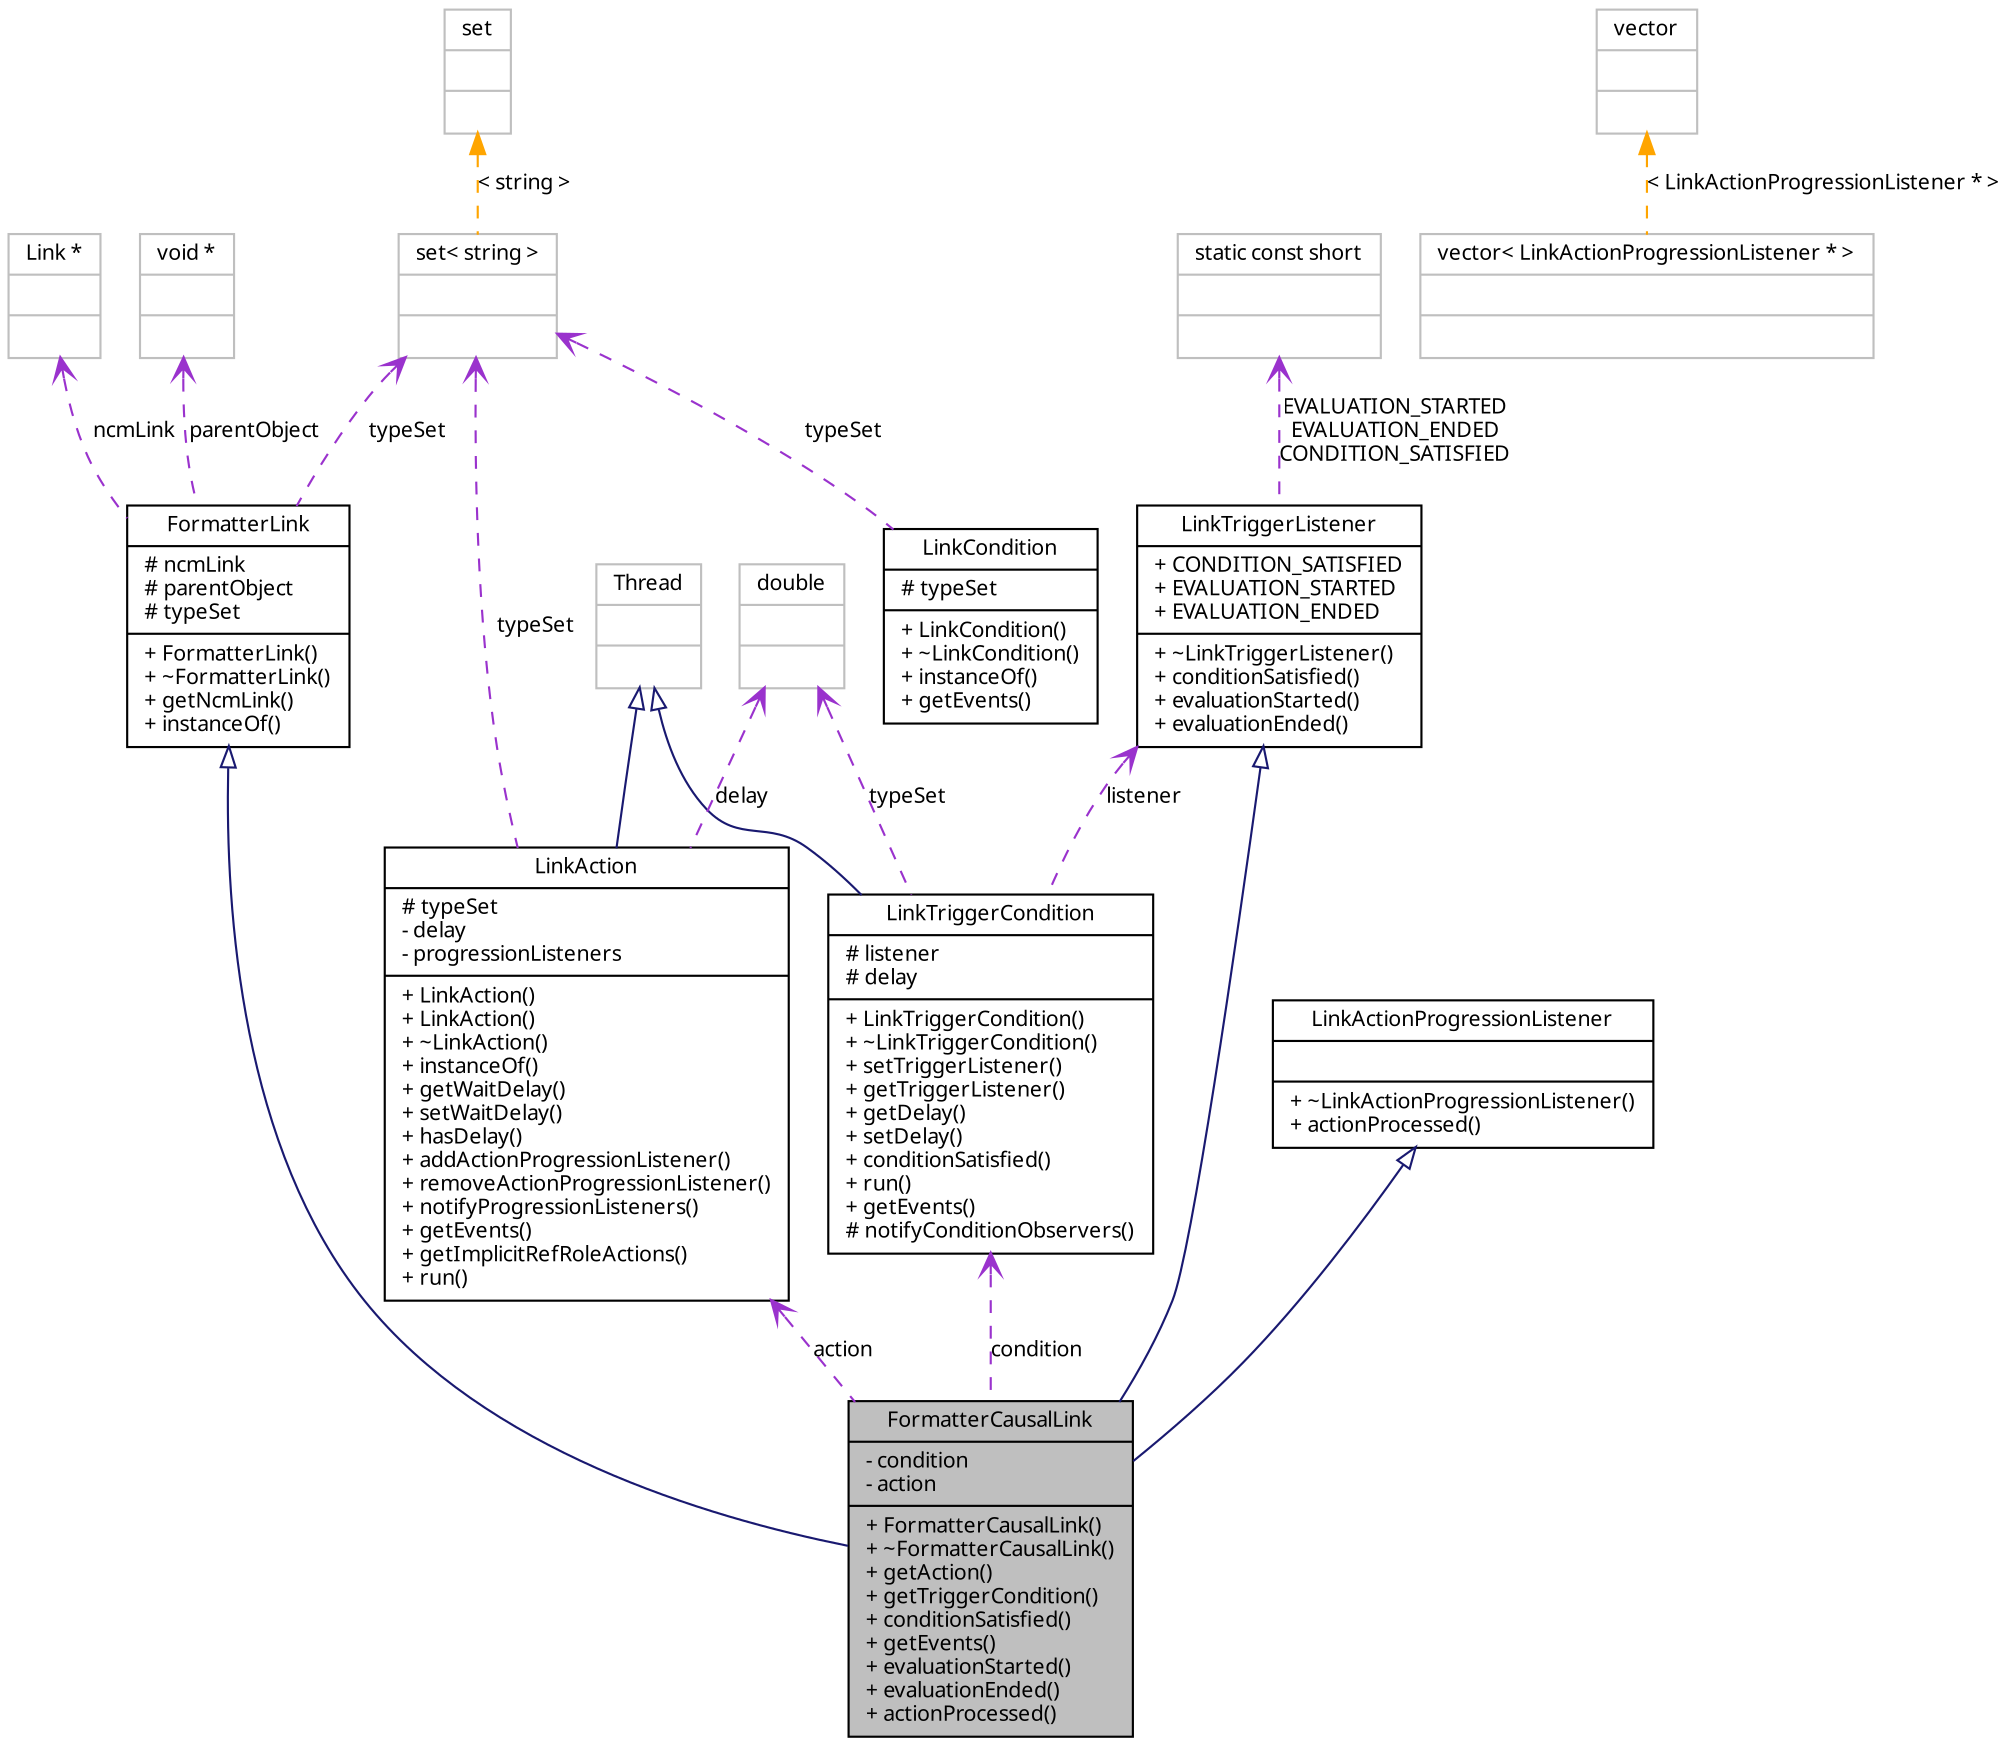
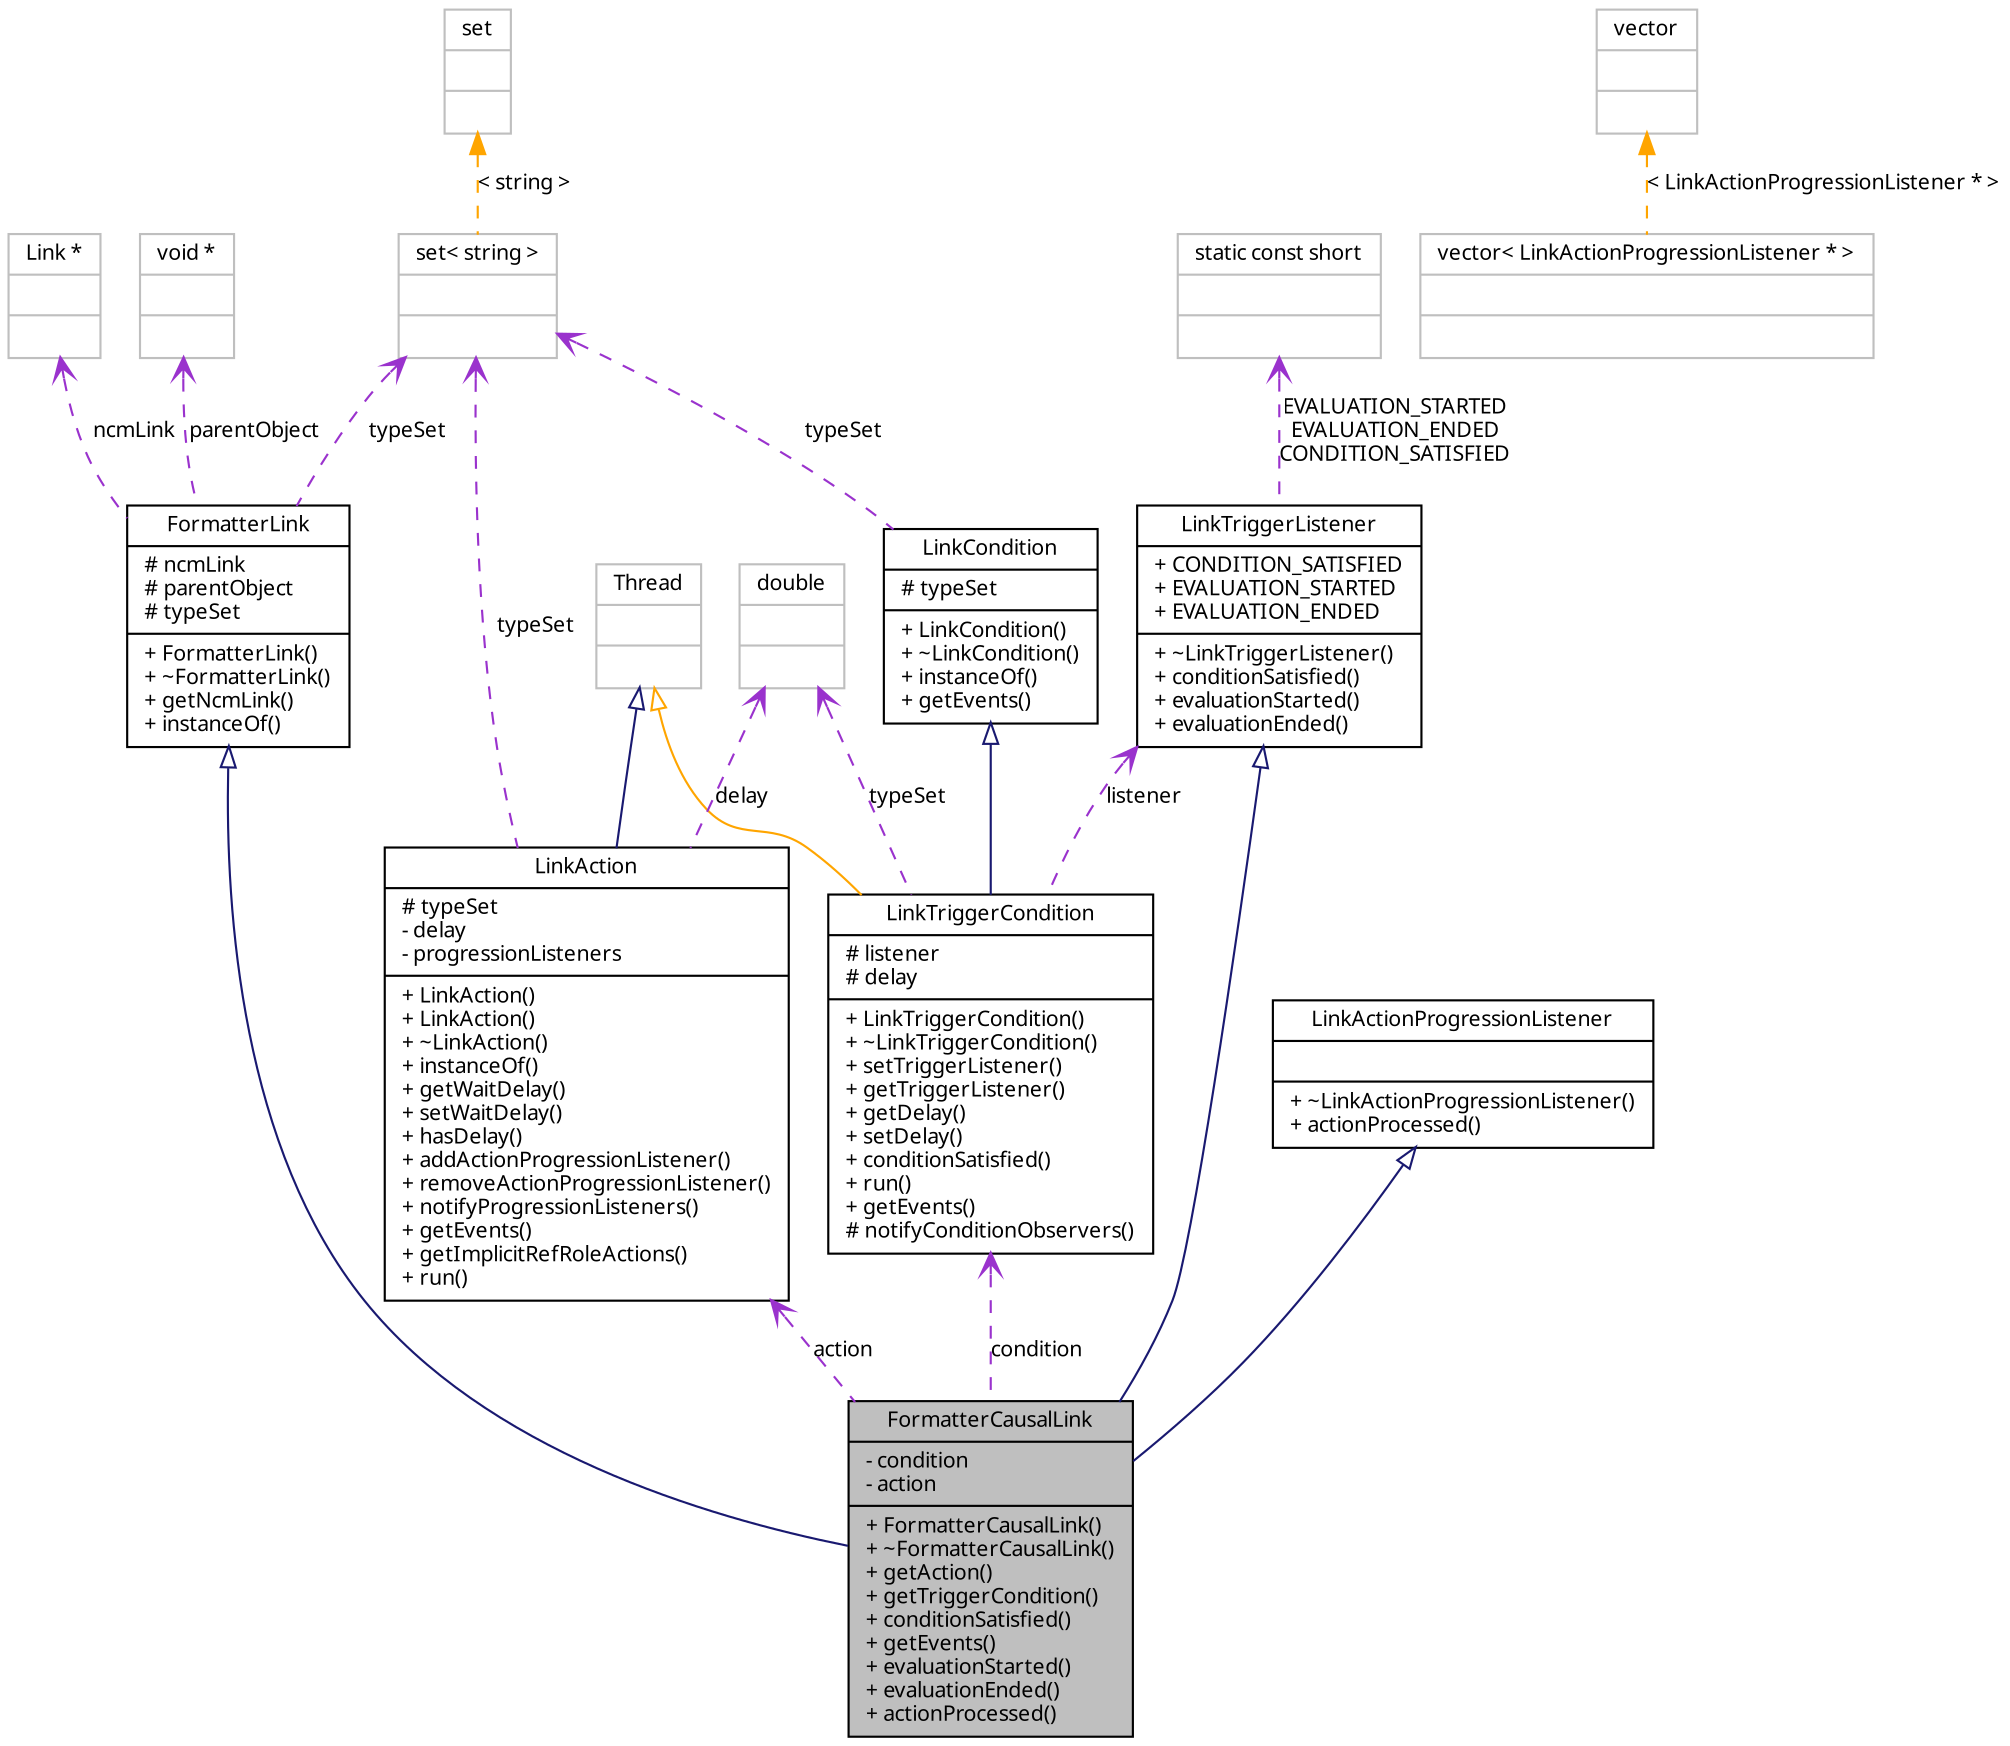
edge "LinkTriggerCondition" -> "LinkCondition": added
edge "LinkTriggerCondition" -> "Thread": color midnightblue -> orange
